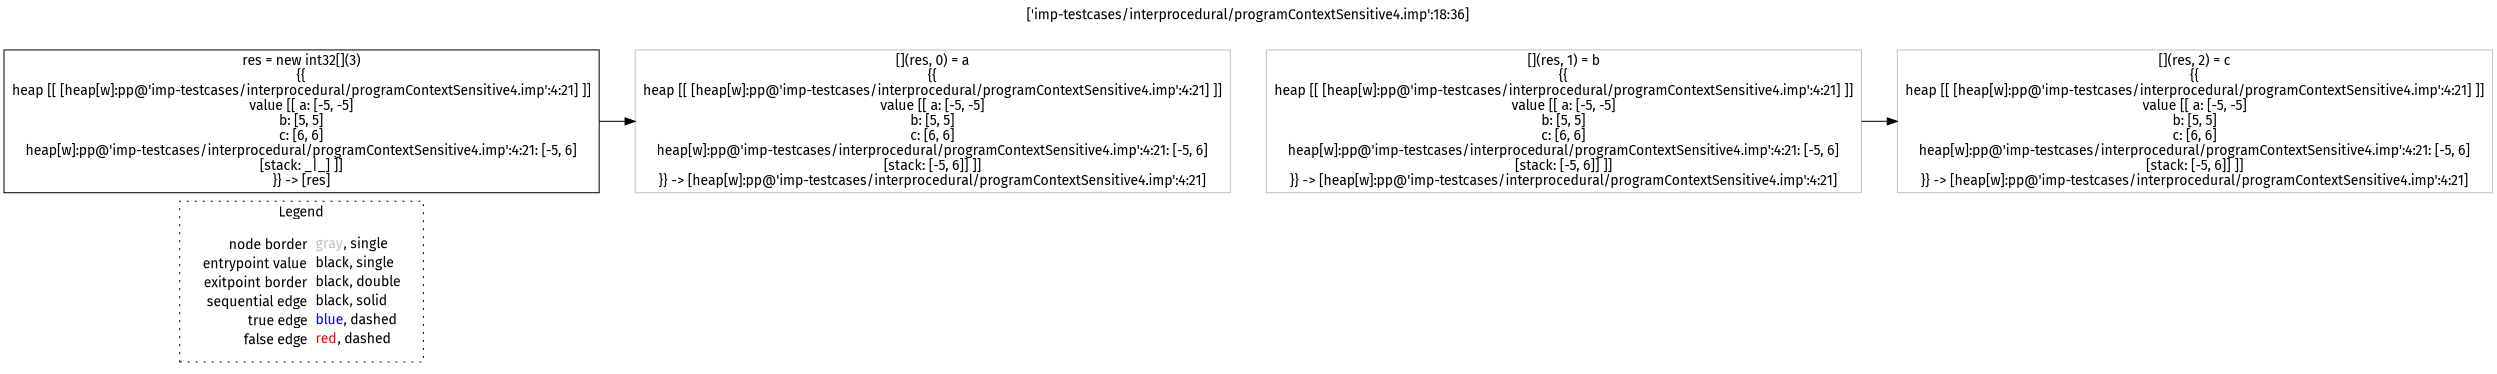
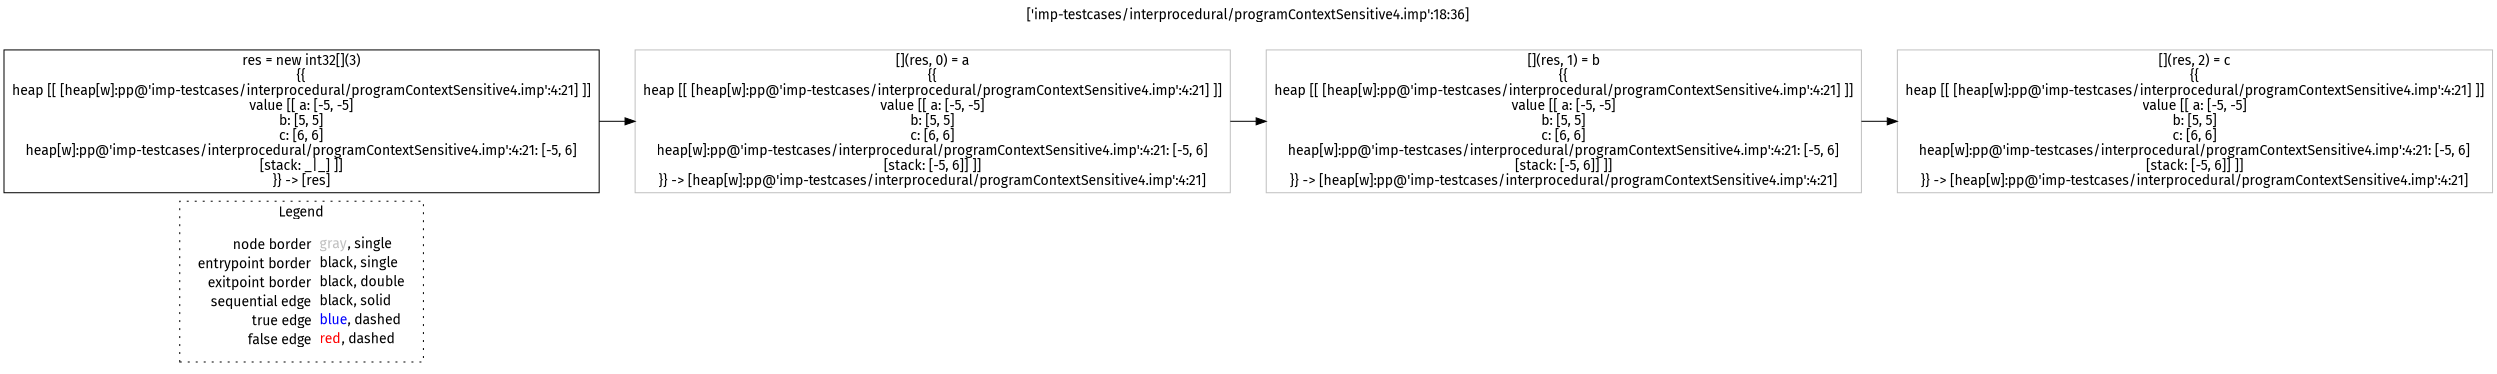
edge "[](res, 0) = a" -> "[](res, 1) = b": added
node "node border": text "entrypoint value" -> "entrypoint border"
